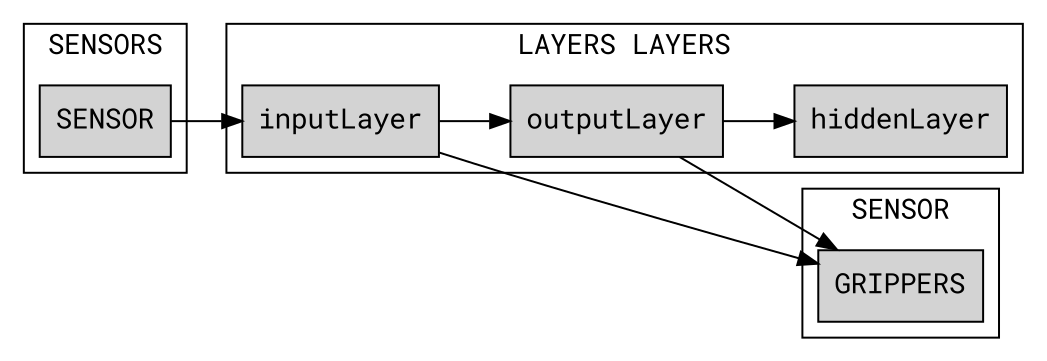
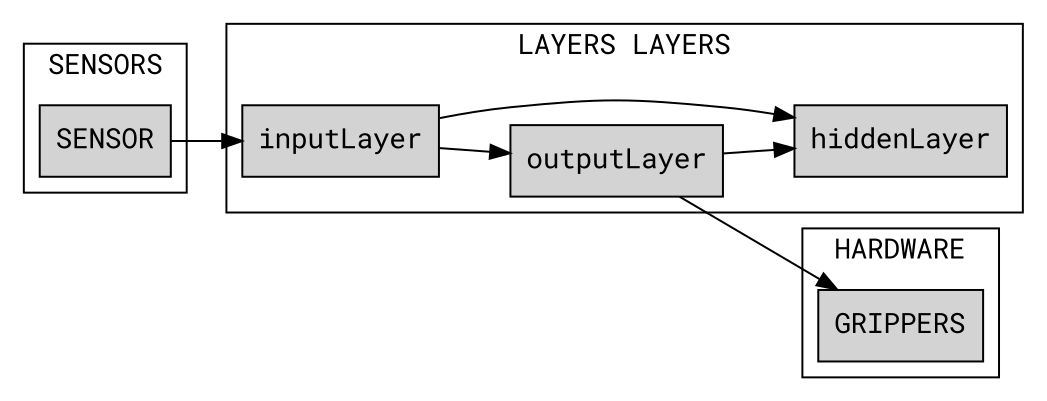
edge "inputLayer" -> "GRIPPERS": now "inputLayer" -> "hiddenLayer"
cluster "SENSOR": label "SENSOR" -> "HARDWARE"
